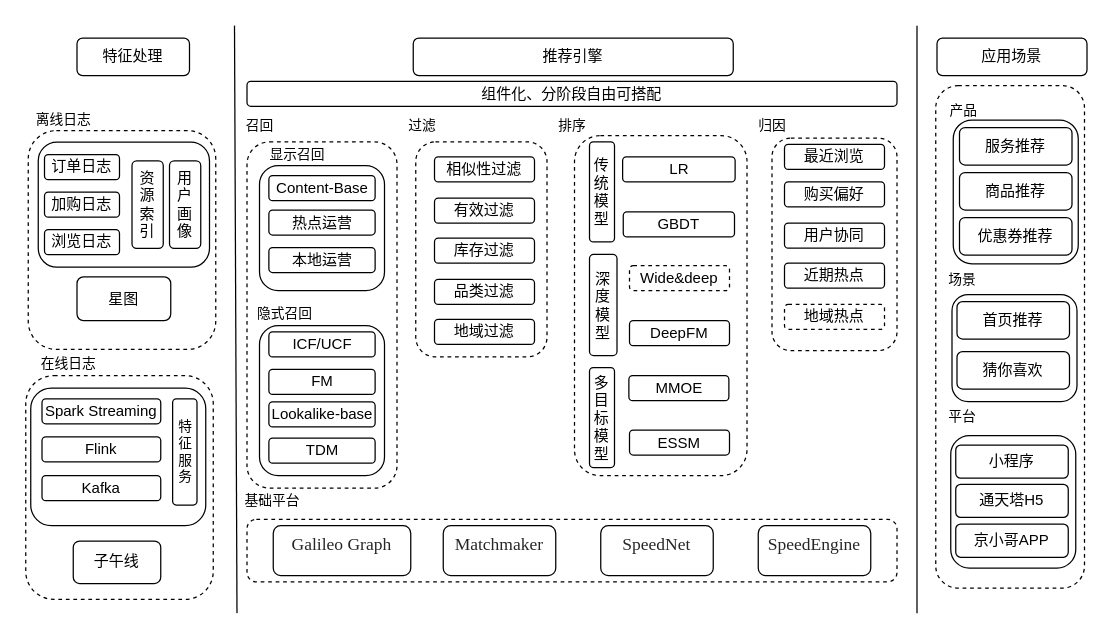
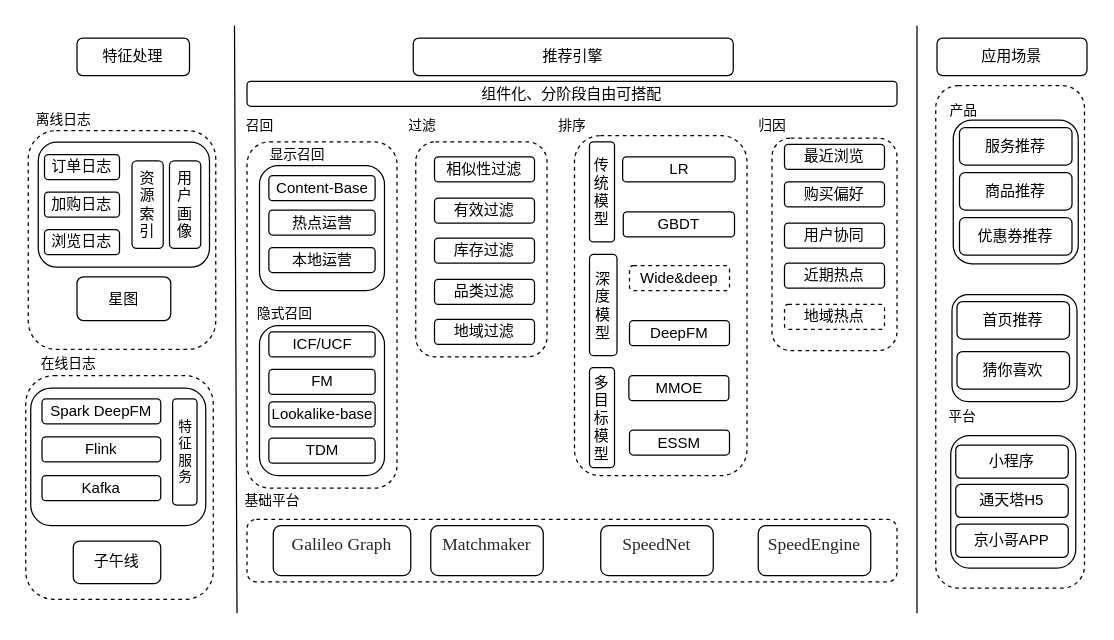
node "场景": removed
node "Spark Streaming": label "Spark Streaming" -> "Spark DeepFM"
node "Matchmaker": moved (499, 551) -> (487, 551)
